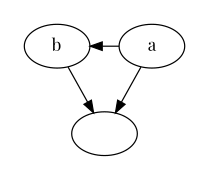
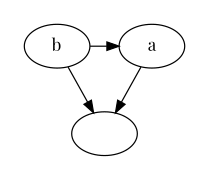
edge "a" -> "b": reversed
